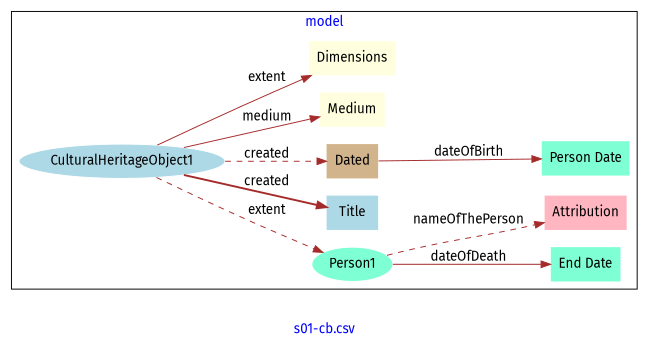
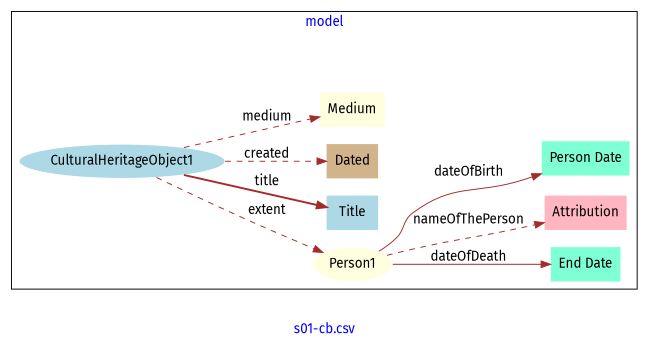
node "Dimensions": removed
edge "CulturalHeritageObject1" -> "Medium": style solid -> dashed
edge "Dated" -> "Person Date": now "Person1" -> "Person Date"
edge "CulturalHeritageObject1" -> "Title": label "created" -> "title"
node "Person1": fillcolor aquamarine -> lightyellow
